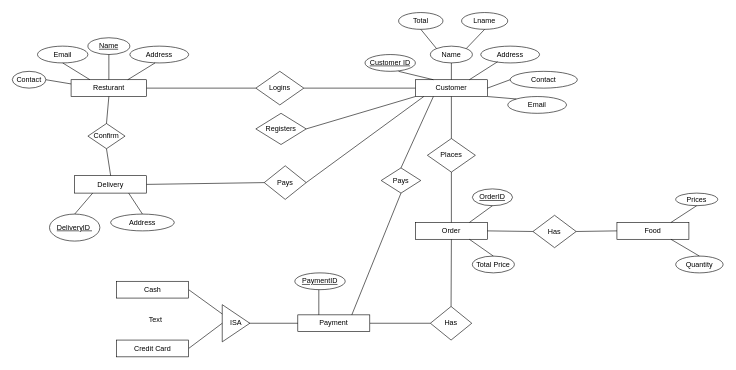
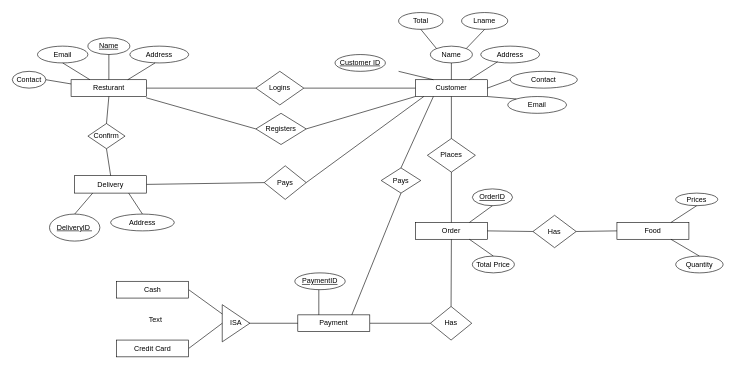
node "Customer ID": moved (390, 63) -> (360, 63)
edge "Resturant" -- "Registers": added
